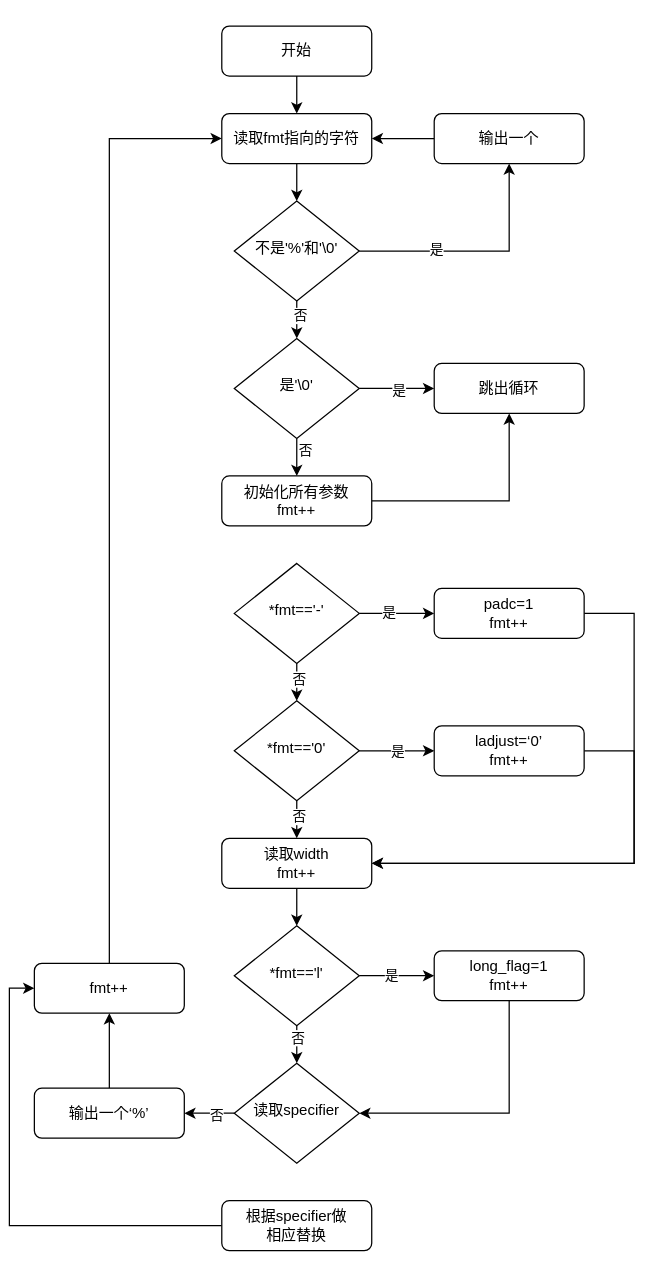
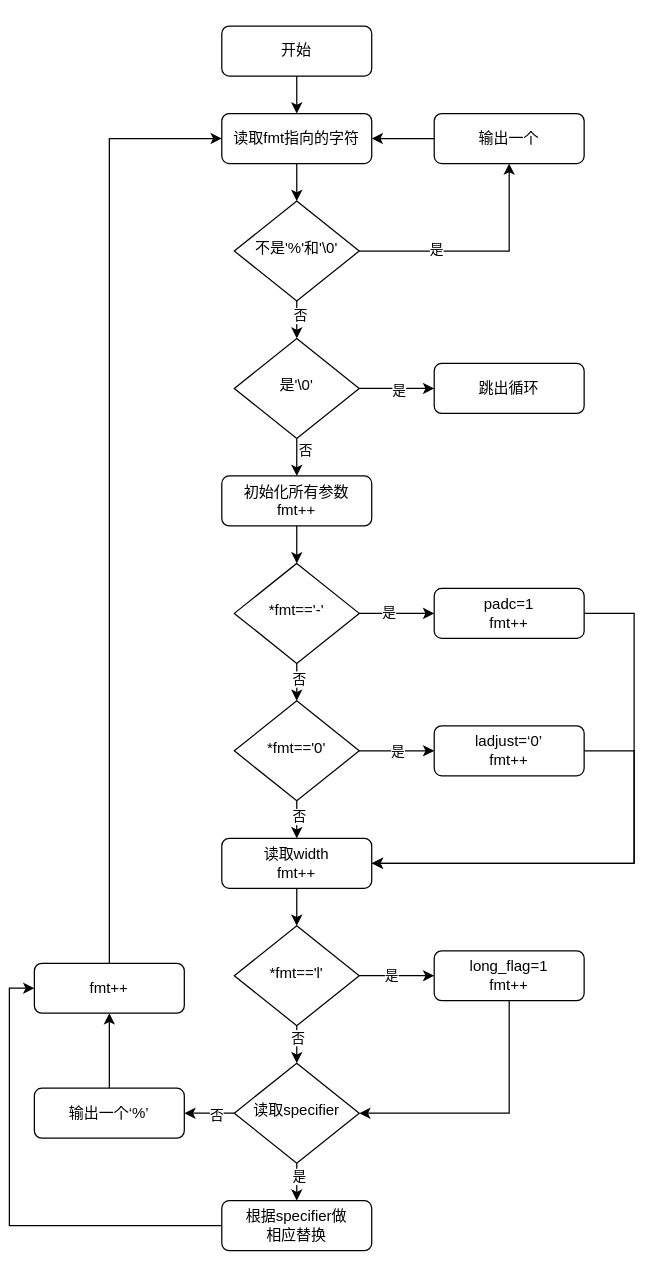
edge "初始化所有参数 fmt++" -> "跳出循环": now "初始化所有参数 fmt++" -> "*fmt=='-'"
edge "读取specifier" -> "根据specifier做 相应替换": added, label "是"
